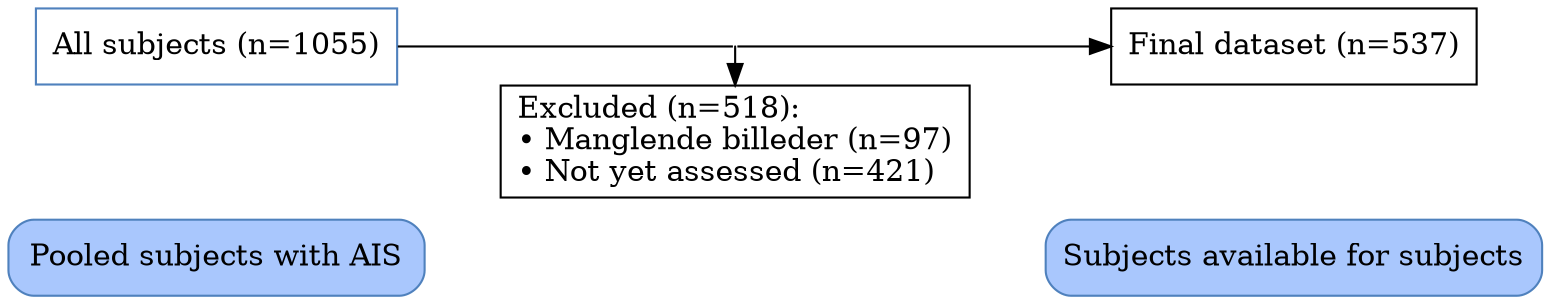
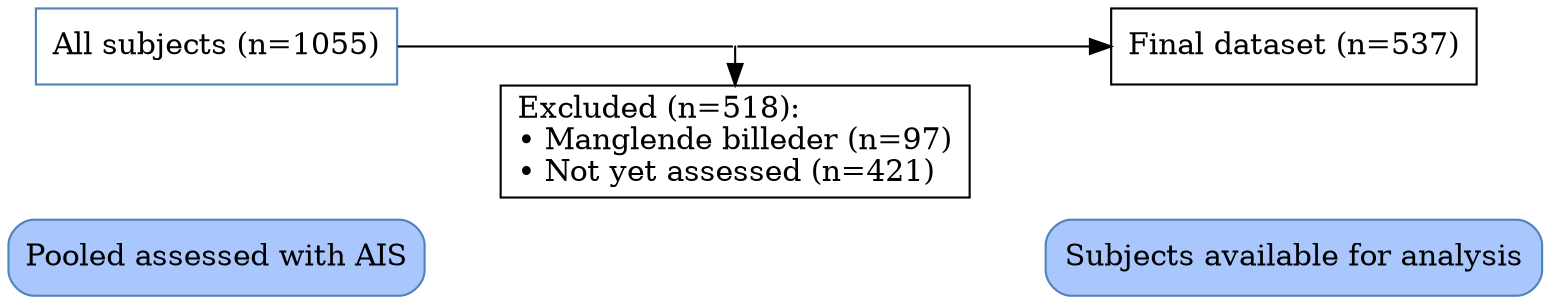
node "Pooled subjects with AIS": label "Pooled subjects with AIS" -> "Pooled assessed with AIS"
node "Subjects available for subjects": label "Subjects available for subjects" -> "Subjects available for analysis"
